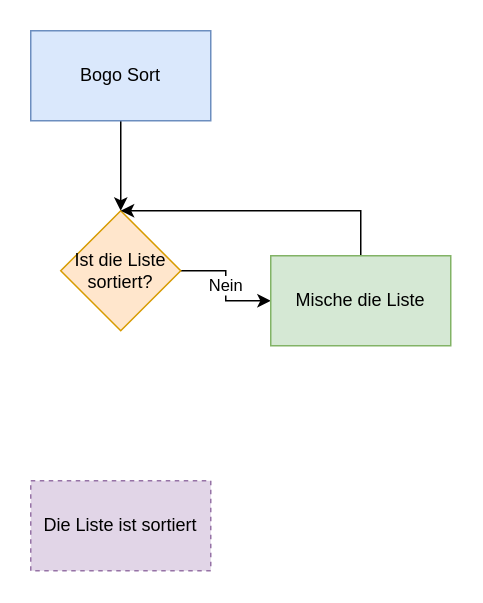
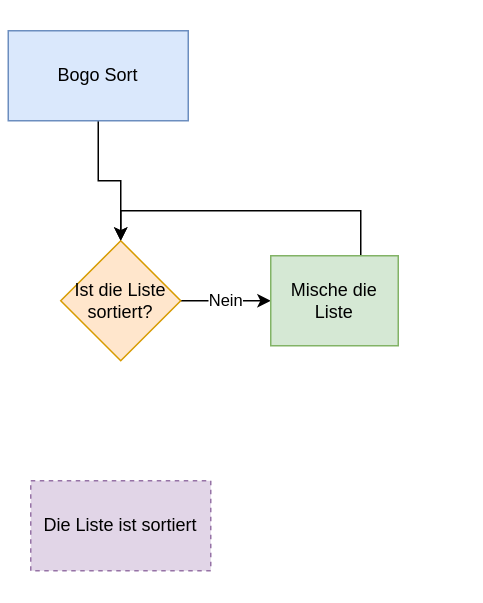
node "Bogo Sort": moved (121, 76) -> (98, 76)
node "Ist die Liste sortiert?": moved (121, 271) -> (121, 301)
node "Mische die Liste": size 180x90 -> 128x90
